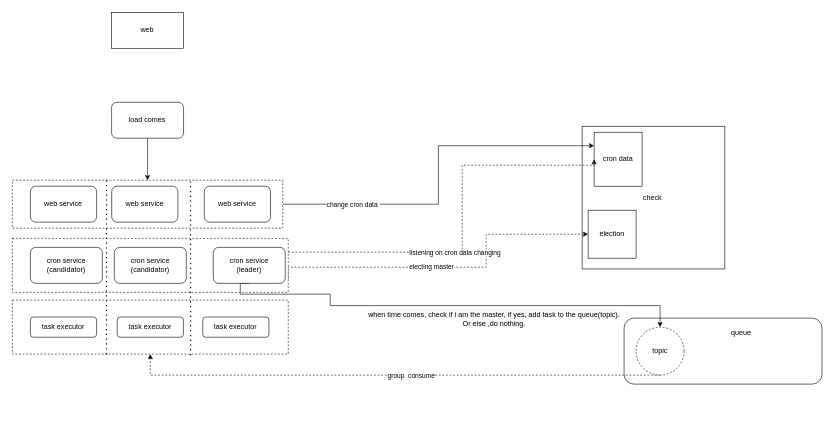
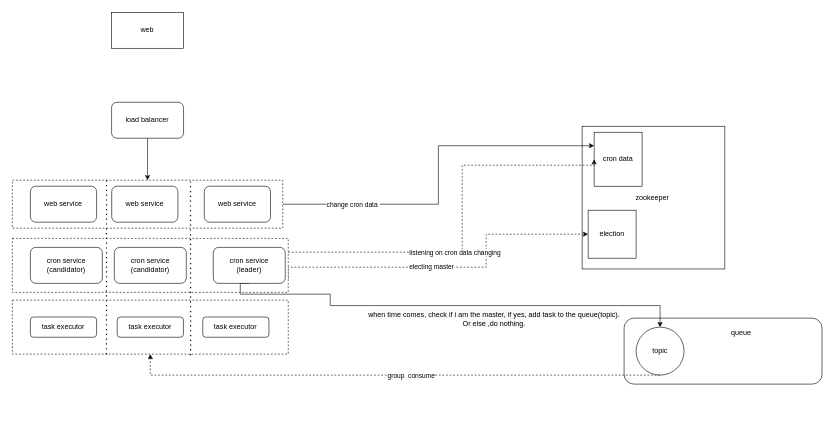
node "load comes": label "load comes" -> "load balancer"
node "check": label "check" -> "zookeeper"
node "topic": style dashed -> solid
